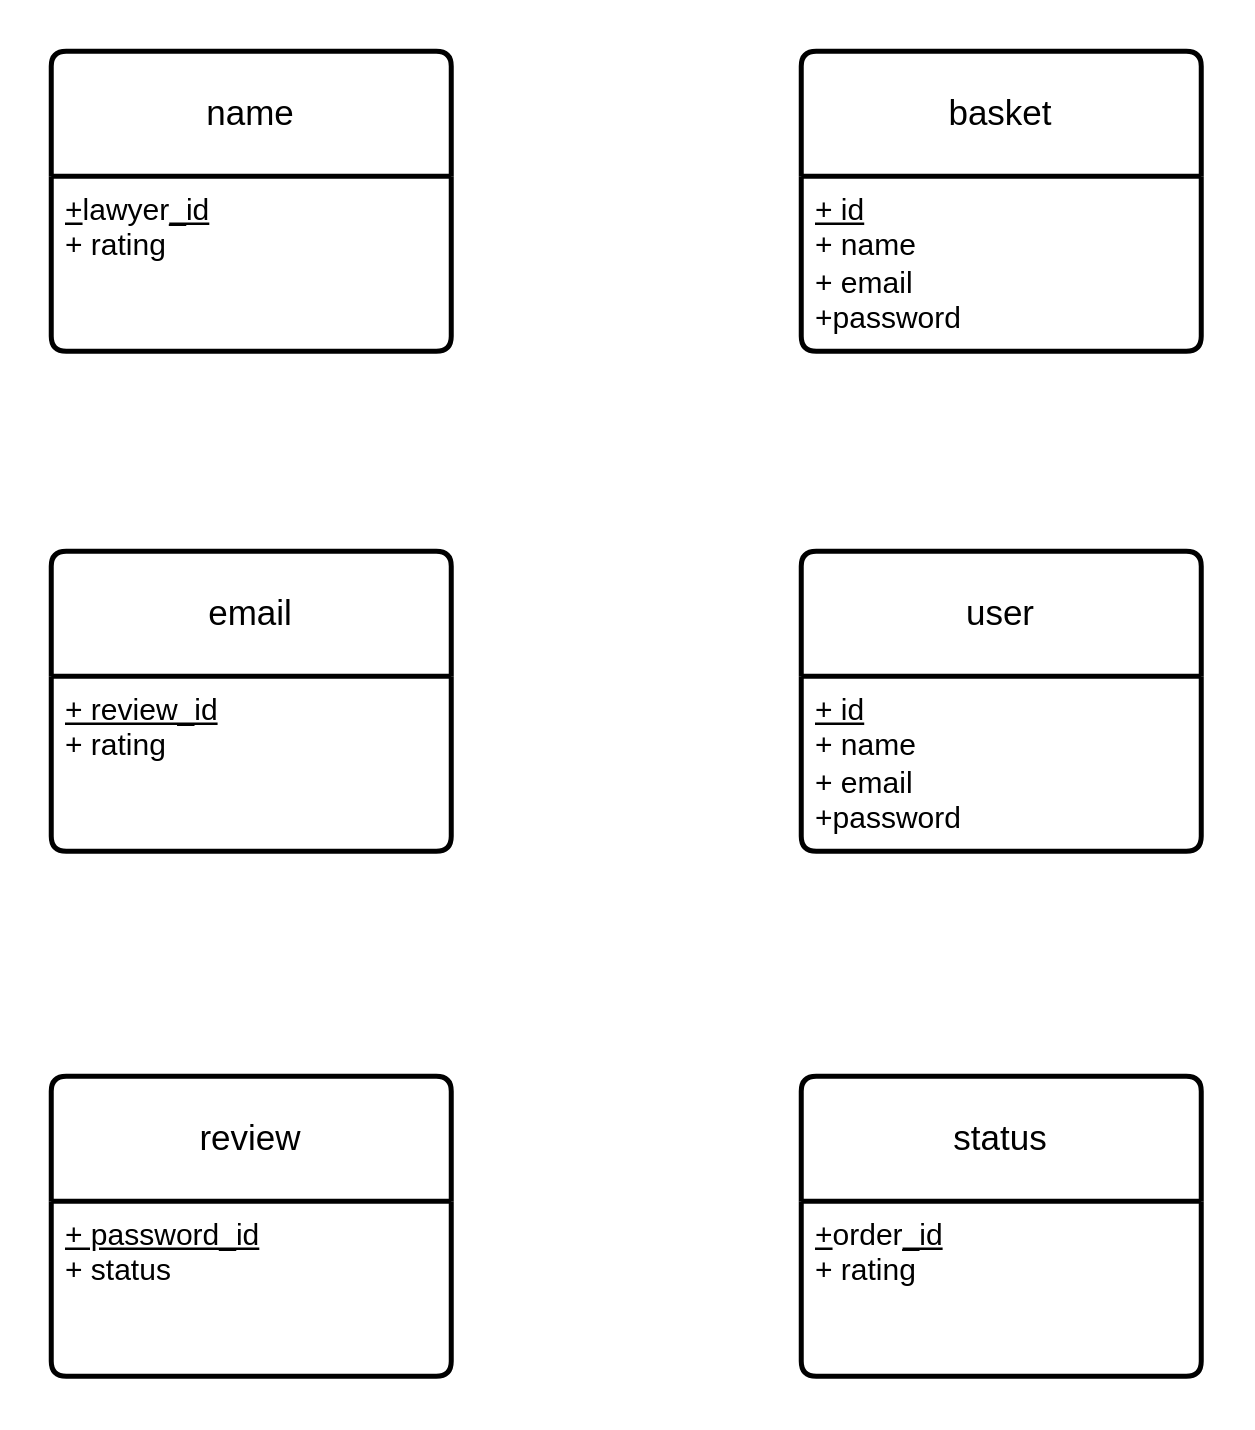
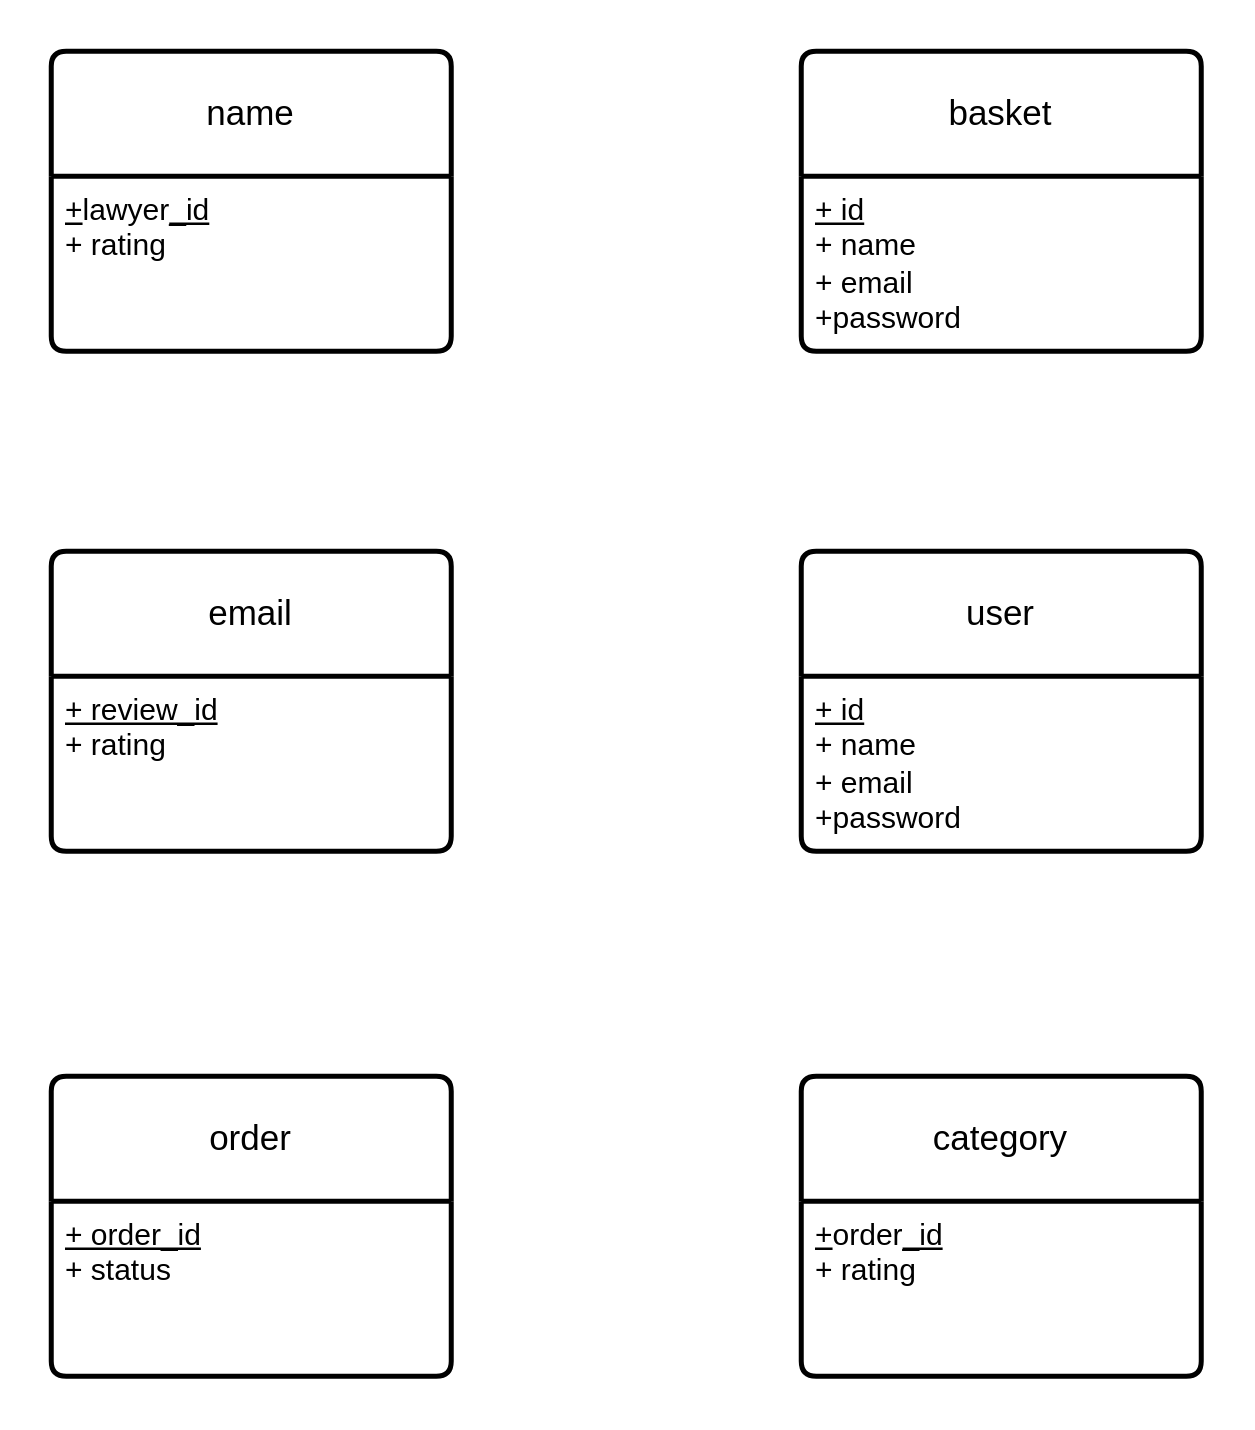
node "review": label "review" -> "order"
node "status": label "status" -> "category"
node "+ password_id + status": label "+ password_id + status" -> "+ order_id + status"
